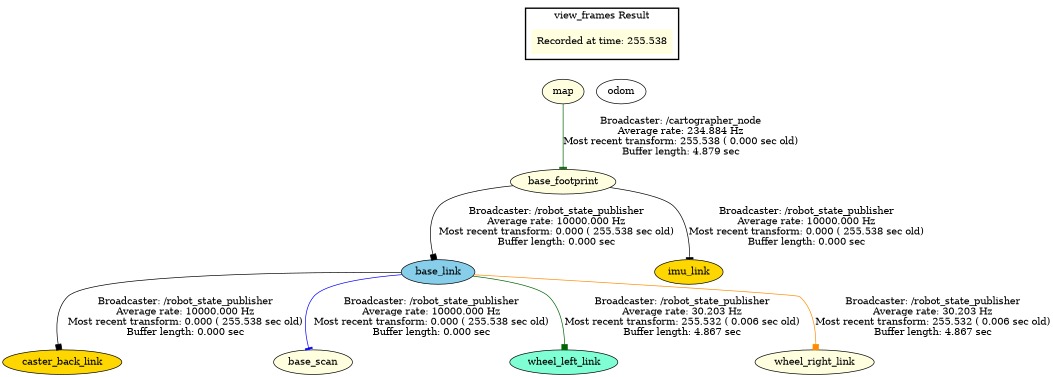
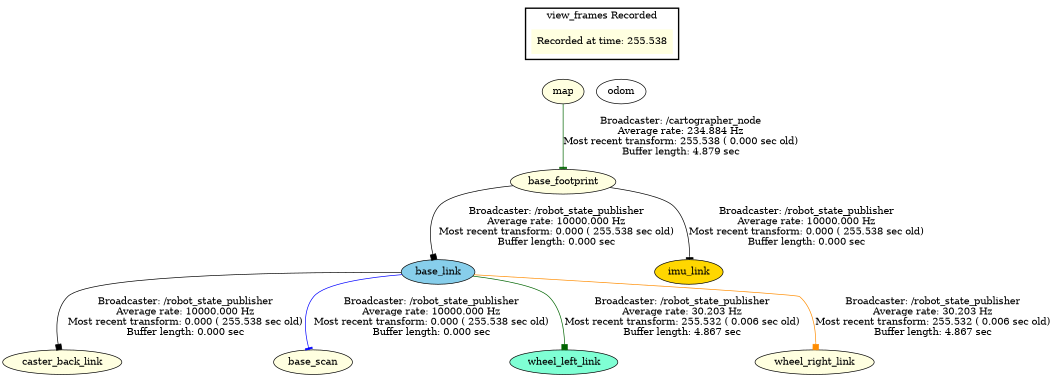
cluster "view_frames Result": label "view_frames Result" -> "view_frames Recorded"
node "caster_back_link": fillcolor gold -> lightyellow
